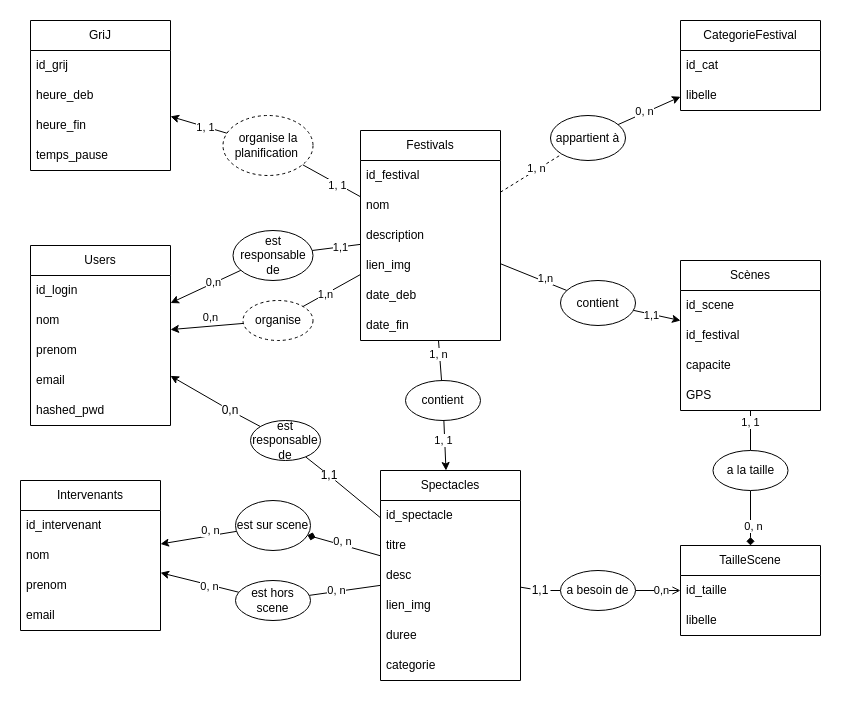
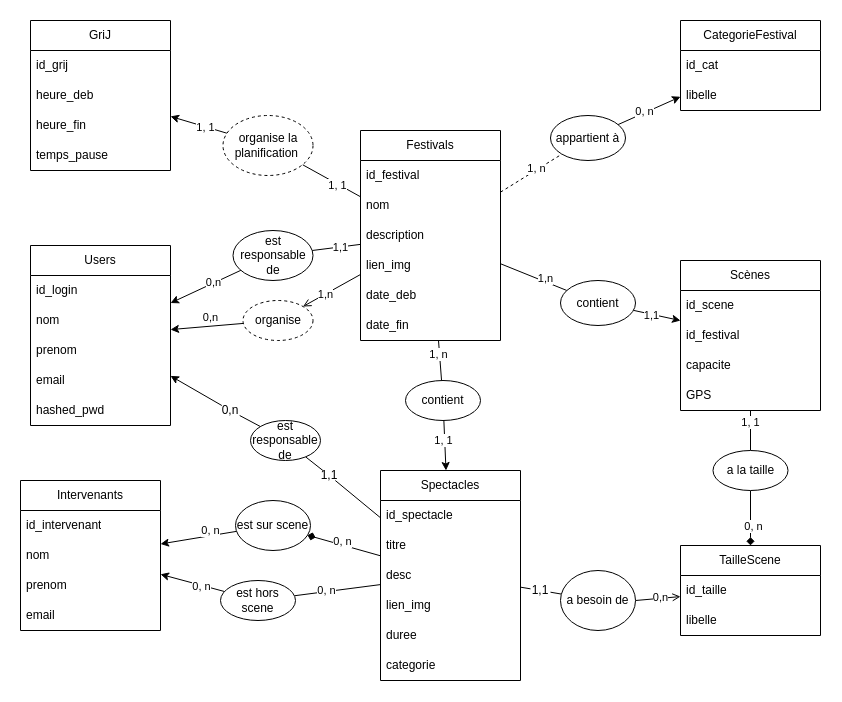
edge "Festivals" -- "organise": arrowhead none -> open
node "a besoin de": size 75x40 -> 75x60
node "est hors scene": moved (273, 601) -> (258, 601)
